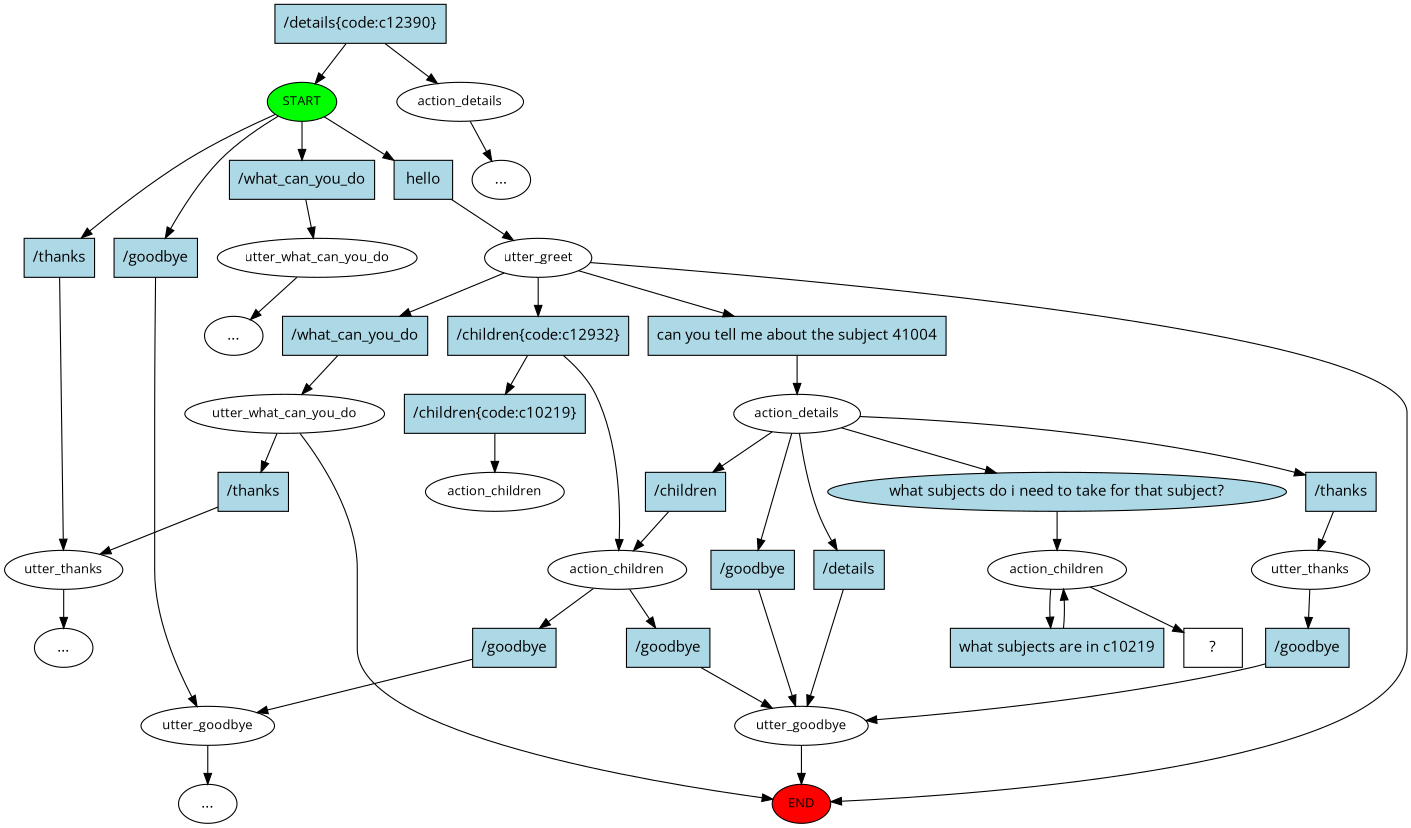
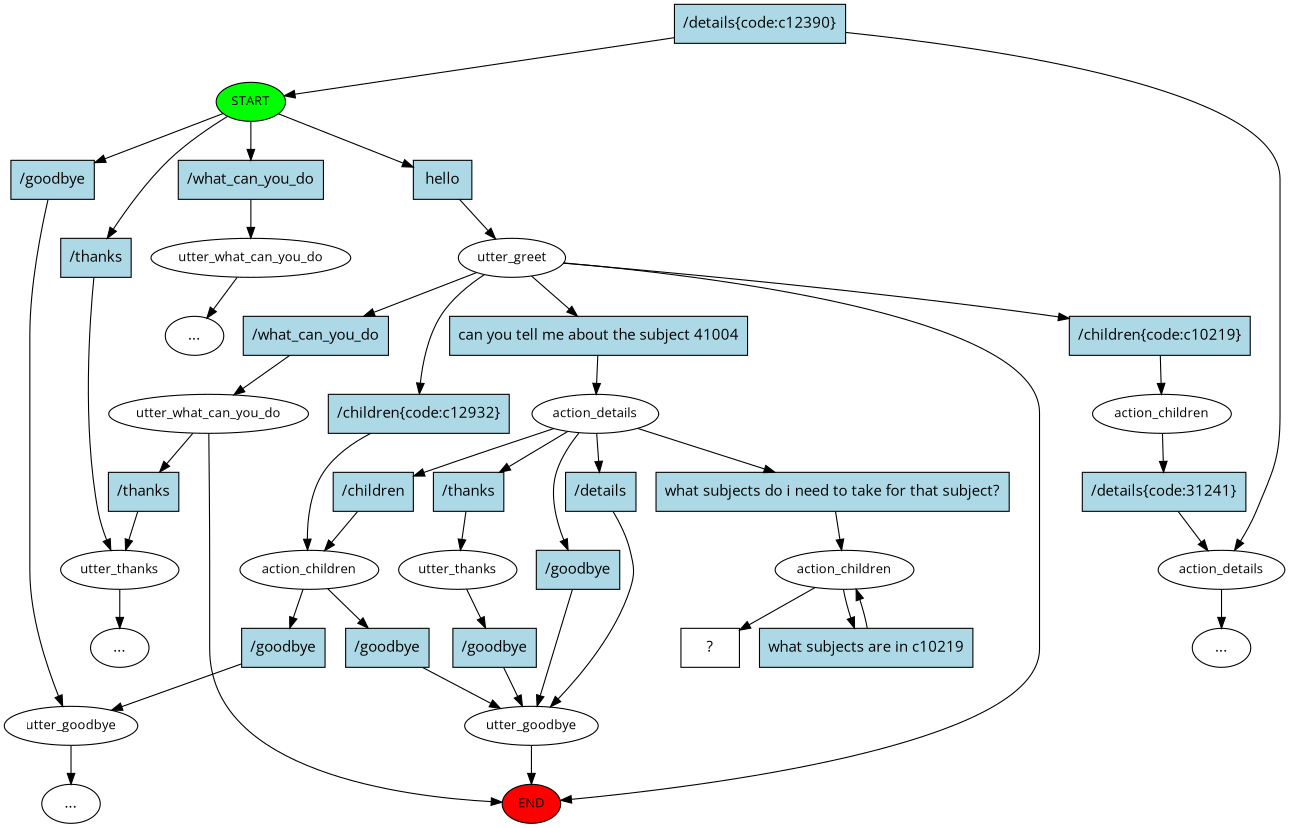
edge "/children{code:c12932}" -> "/children{code:c10219}": now "utter_greet" -> "/children{code:c10219}"
node "what subjects do i need to take for that subject?": shape ellipse -> box
node "/details{code:31241}": added
